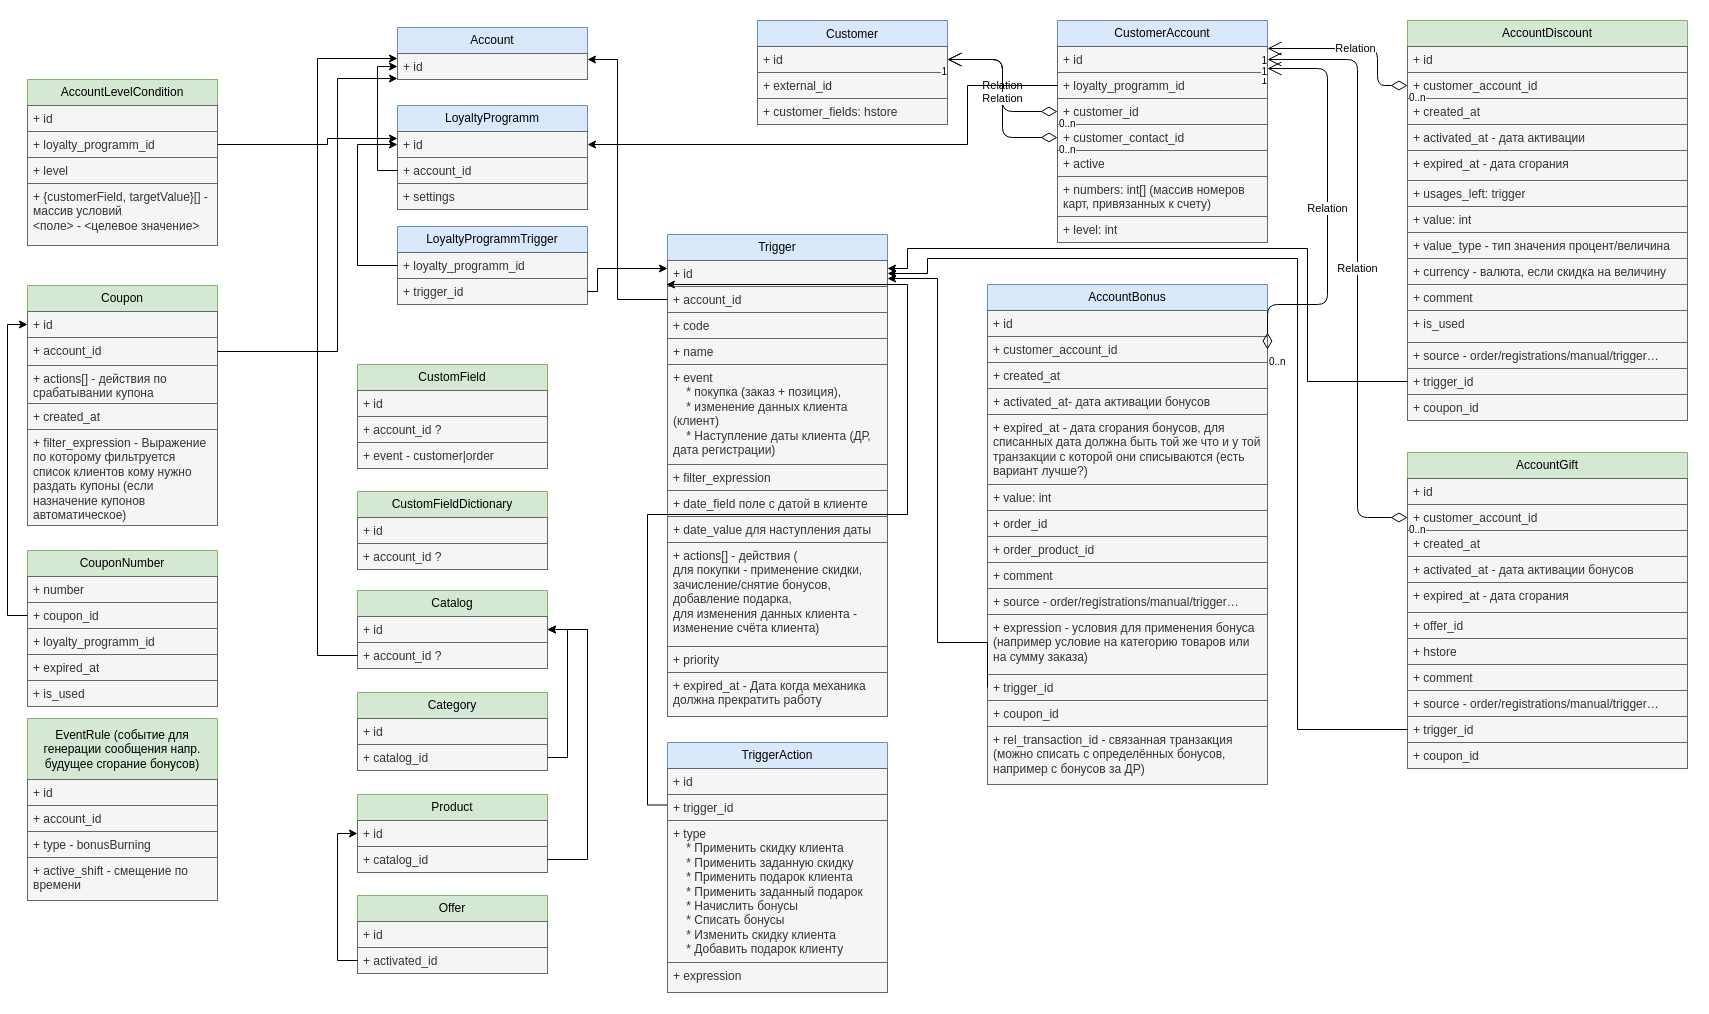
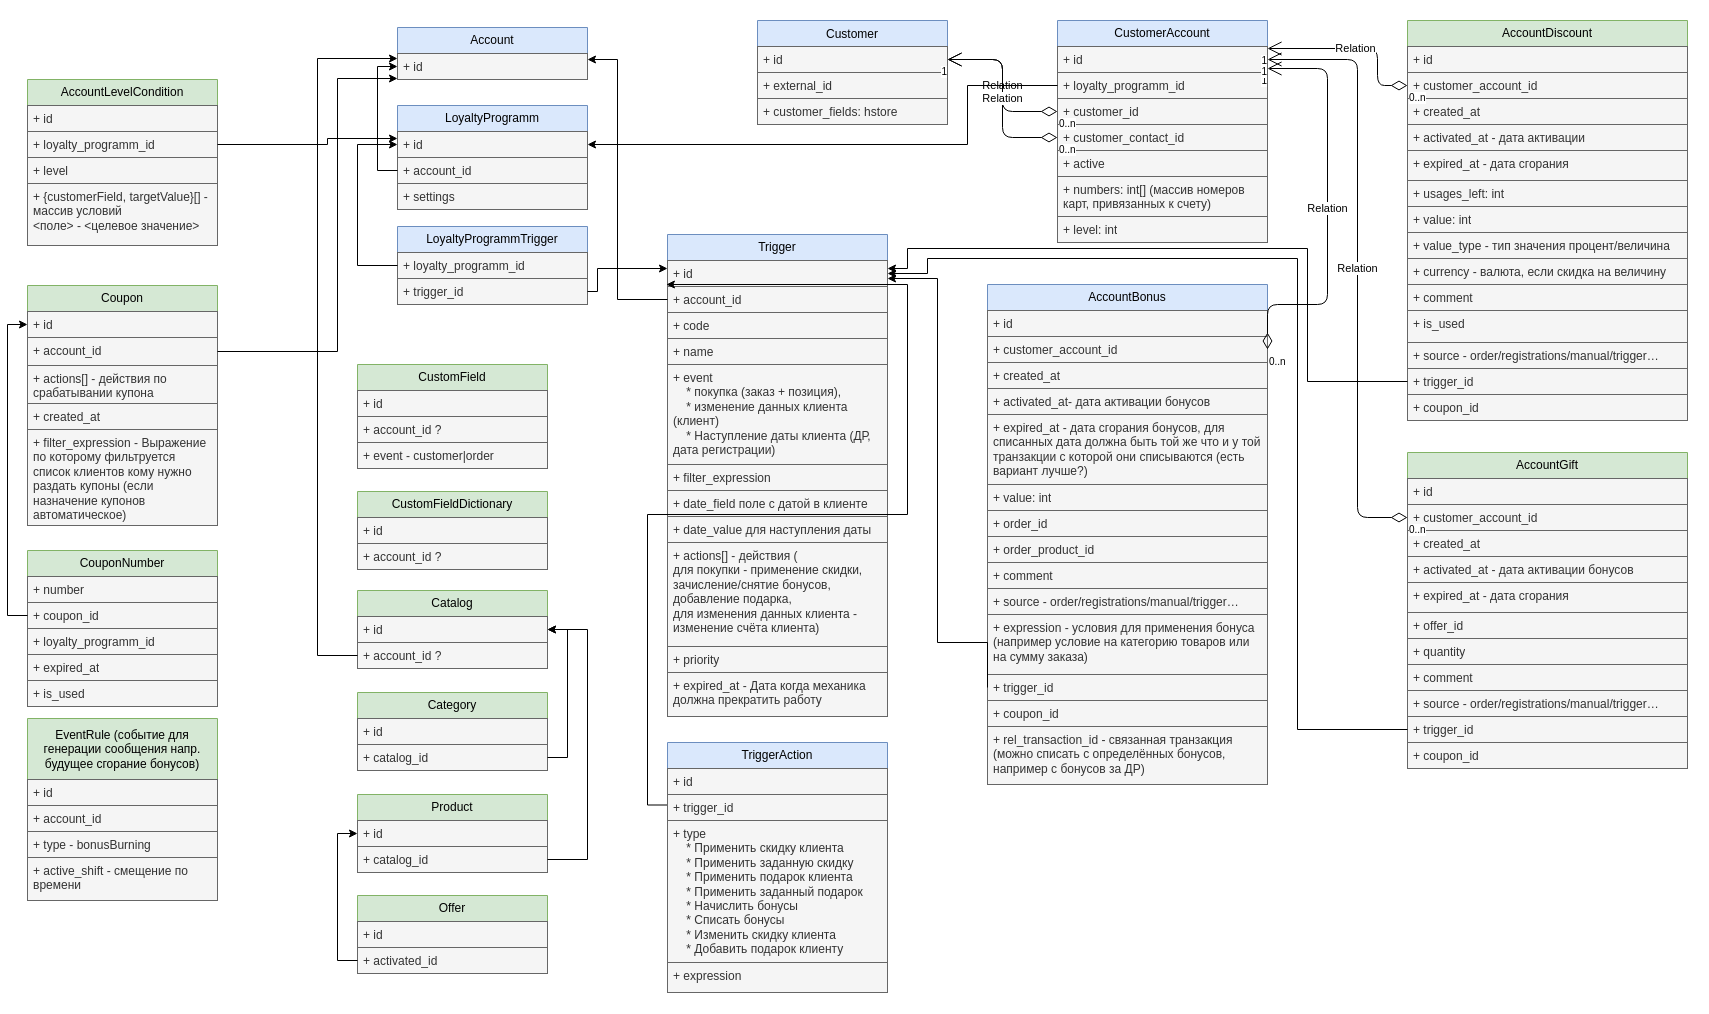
node "+ usages_left: trigger": label "+ usages_left: trigger" -> "+ usages_left: int"
node "+ hstore": label "+ hstore" -> "+ quantity"
